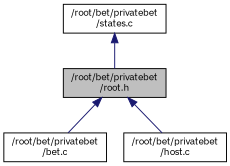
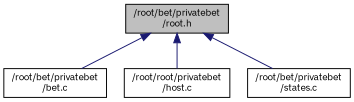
edge "/root/bet/privatebet /root.h" -> "/root/bet/privatebet /states.c": reversed
node "/root/bet/privatebet /host.c": label "/root/bet/privatebet /host.c" -> "/root/root/privatebet /host.c"
